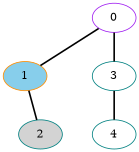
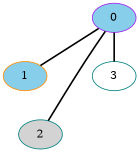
node "0": fillcolor white -> skyblue
edge "1" -- "2": now "0" -- "2"
node "4": removed
